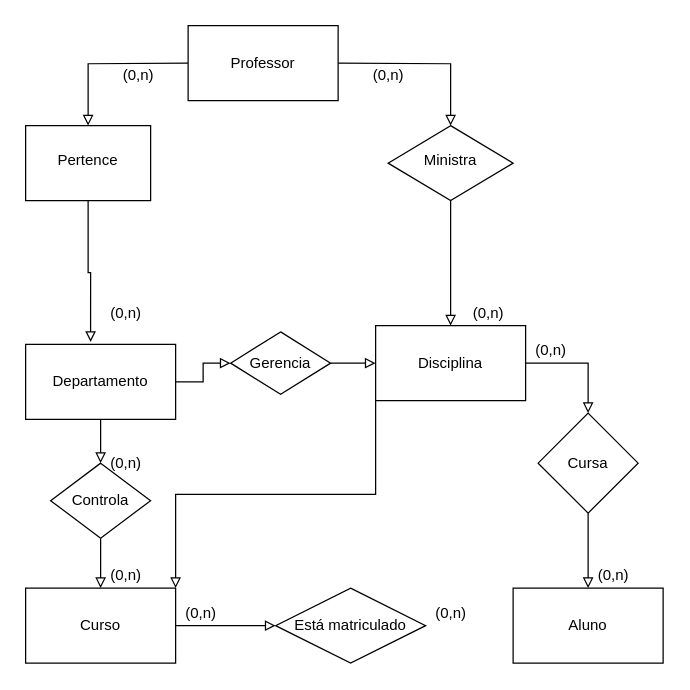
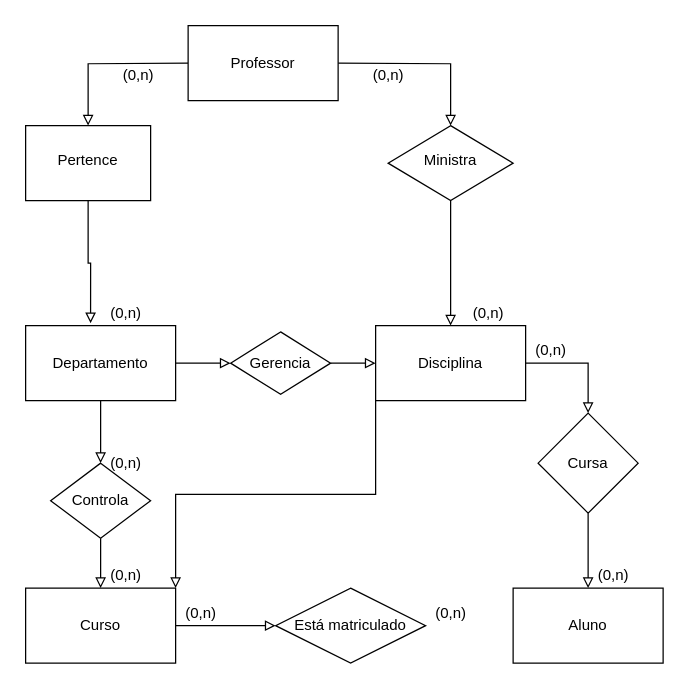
node "Departamento": moved (101, 382) -> (101, 363)
